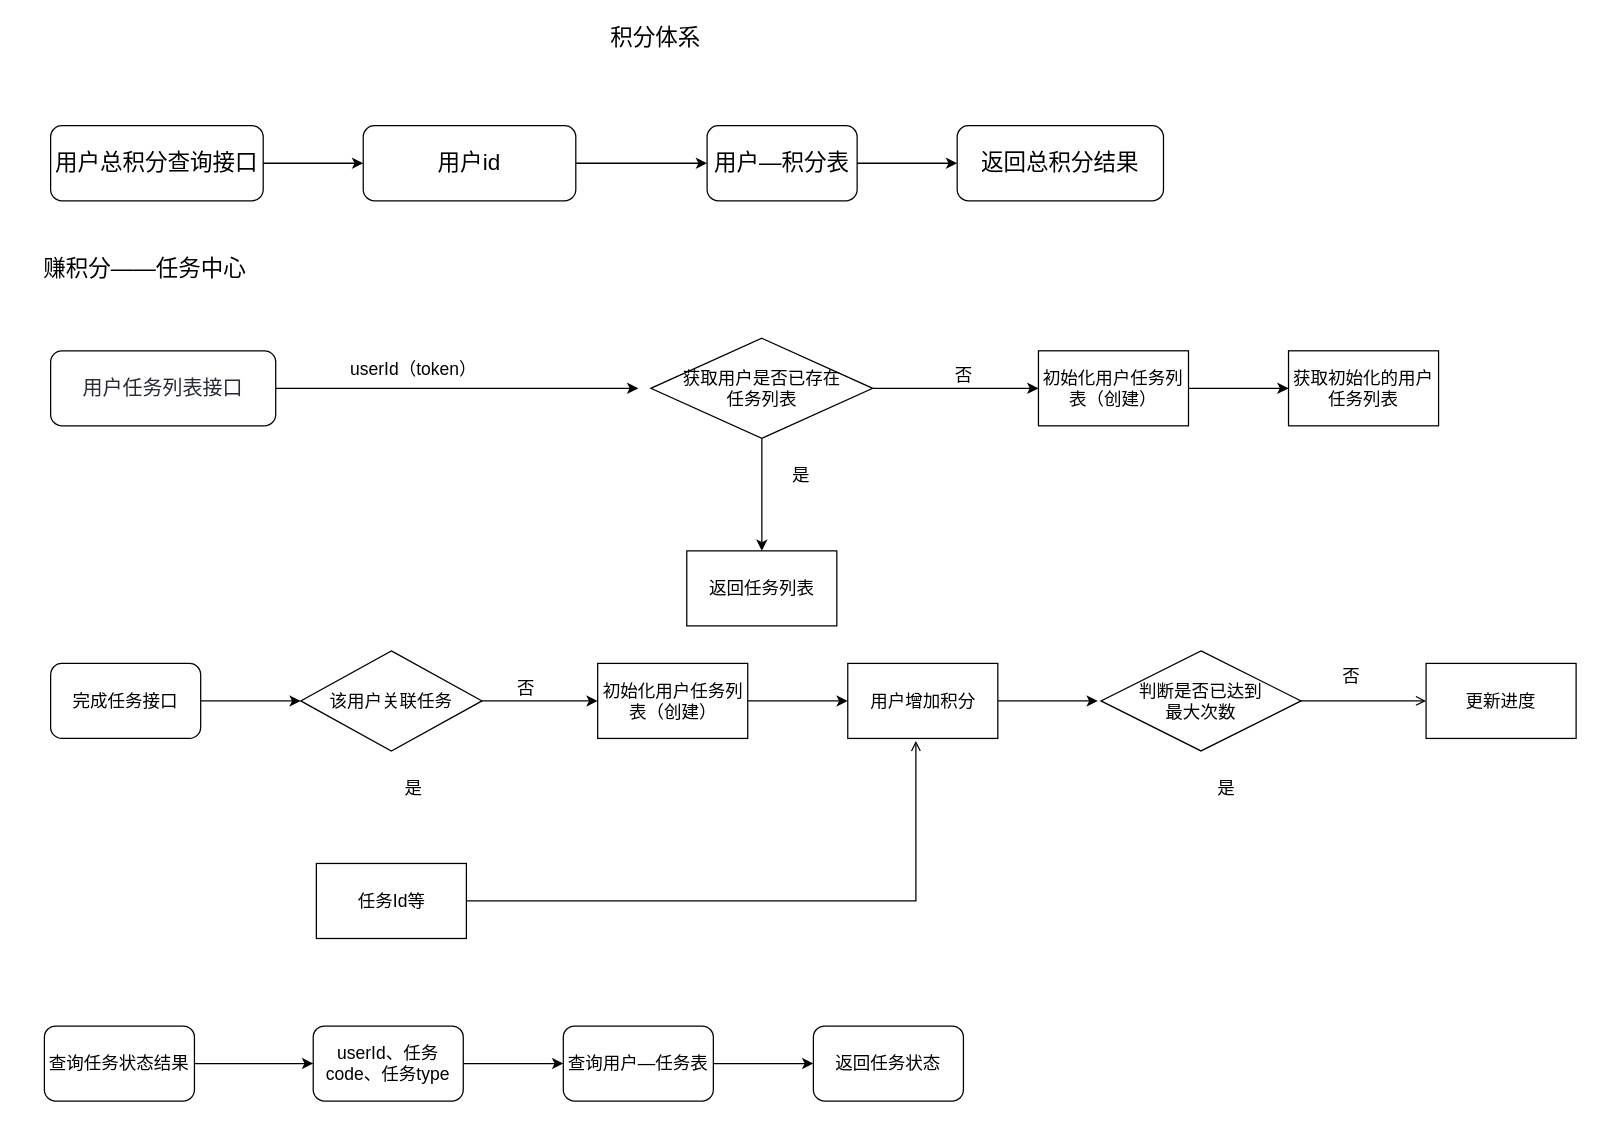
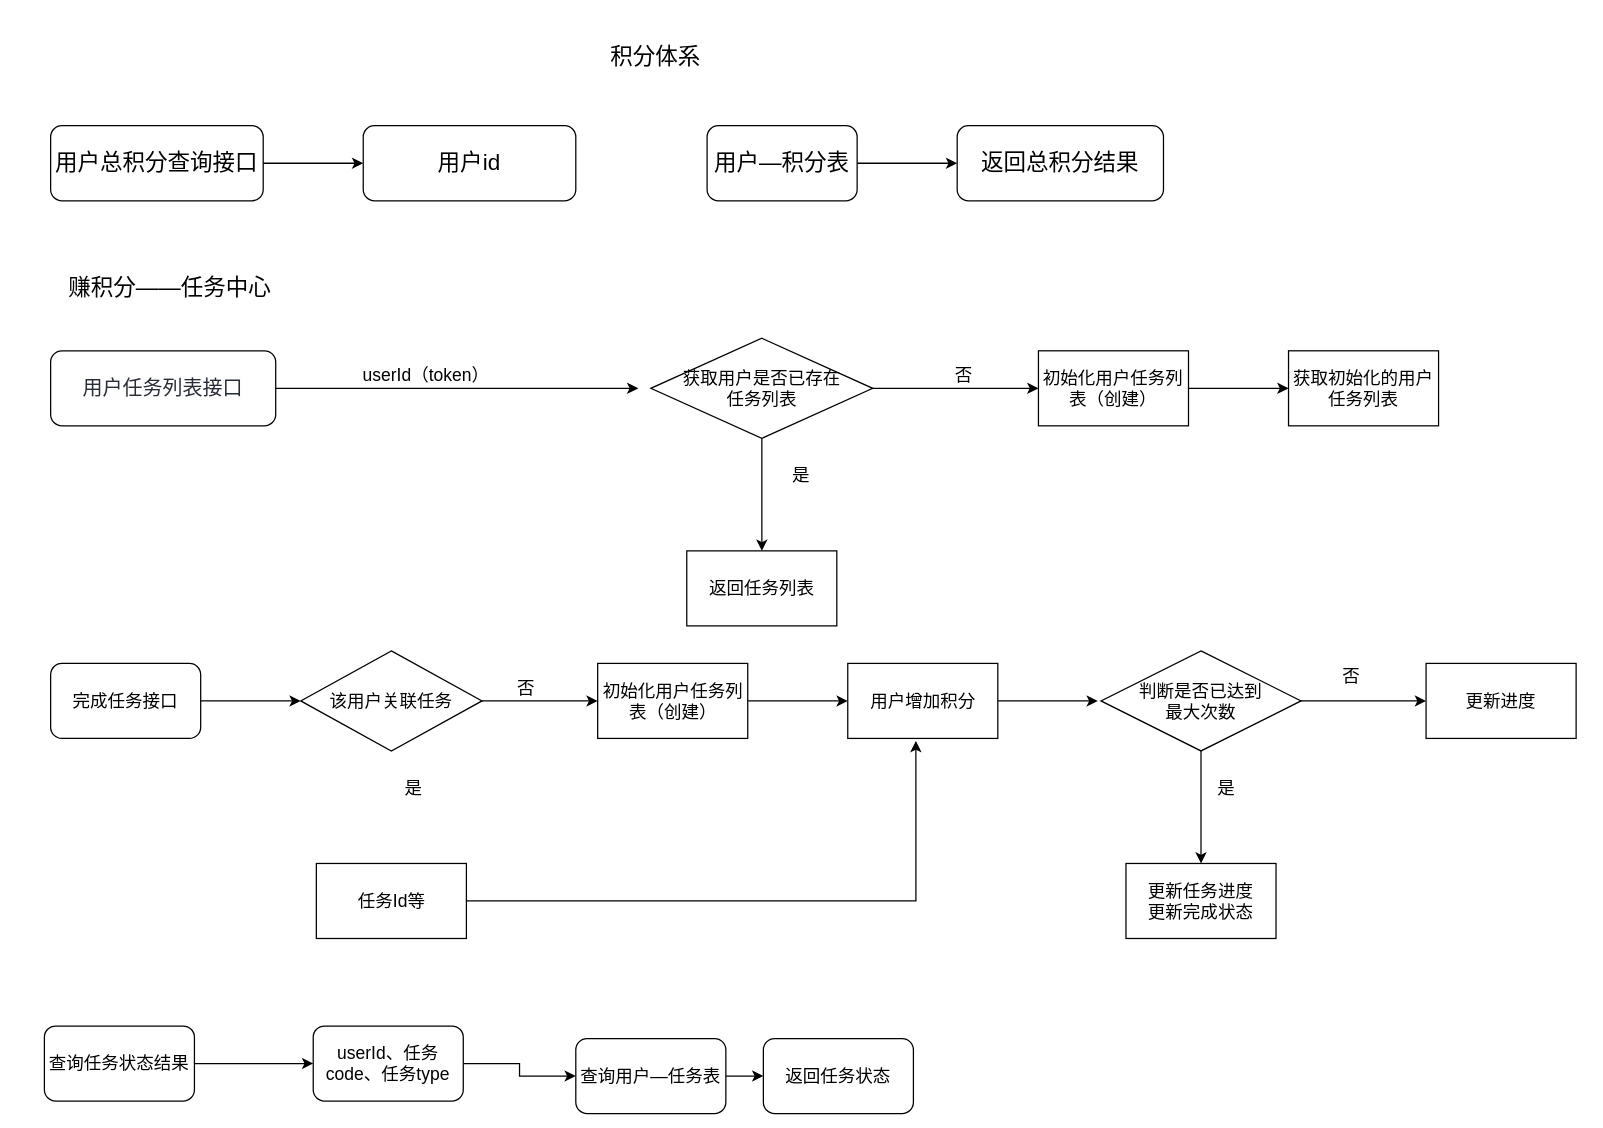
node "积分体系": moved (656, 38) -> (656, 57)
edge "用户id" -> "用户—积分表": removed
node "赚积分——任务中心": moved (144, 269) -> (169, 288)
node "userId（token）": moved (413, 369) -> (426, 376)
edge "判断是否已达到 最大次数" -> "更新进度": arrowhead open -> classic
edge "任务Id等" -> "用户增加积分": arrowhead open -> classic
edge "判断是否已达到 最大次数" -> "更新任务进度 更新完成状态": added
node "更新任务进度 更新完成状态": added
node "查询用户—任务表": moved (638, 1063) -> (651, 1076)
node "返回任务状态": moved (888, 1063) -> (838, 1076)
